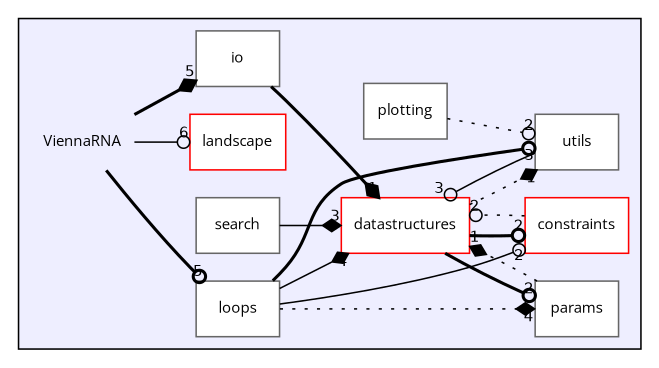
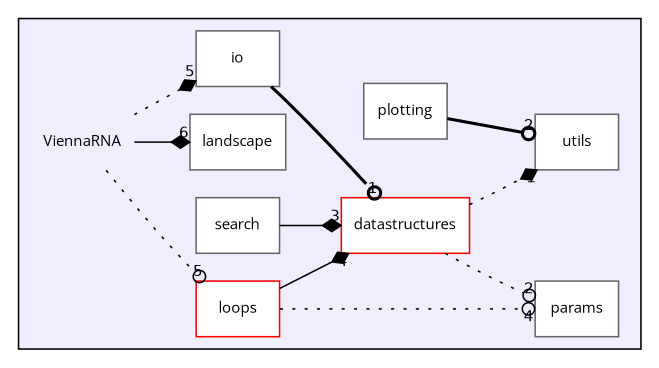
edge "ViennaRNA" -> "io": style bold -> dotted
edge "plotting" -> "utils": style dotted -> bold
edge "io" -> "datastructures": arrowhead diamond -> odot
edge "ViennaRNA" -> "landscape": arrowhead odot -> diamond
node "landscape": color red -> gray40
edge "utils" -> "datastructures": removed
edge "loops" -> "utils": removed
edge "ViennaRNA" -> "loops": style bold -> dotted
node "constraints": removed
edge "params" -> "datastructures": removed
edge "datastructures" -> "params": style bold -> dotted
node "loops": color gray40 -> red
edge "loops" -> "params": arrowhead diamond -> odot
